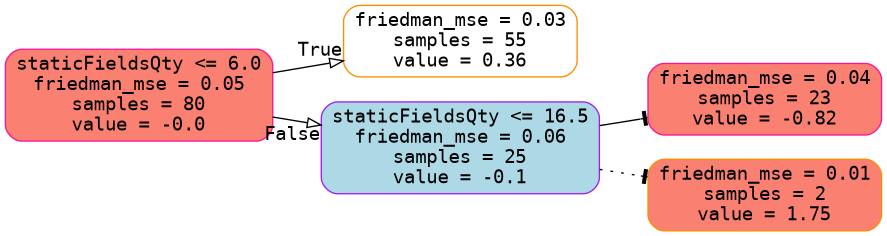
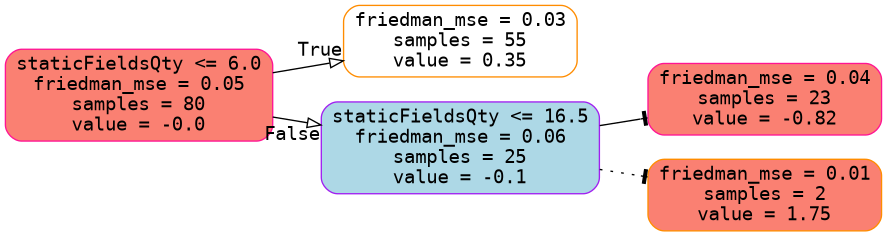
node "friedman_mse = 0.03 samples = 55 value = 0.36": label "friedman_mse = 0.03 samples = 55 value = 0.36" -> "friedman_mse = 0.03 samples = 55 value = 0.35"
